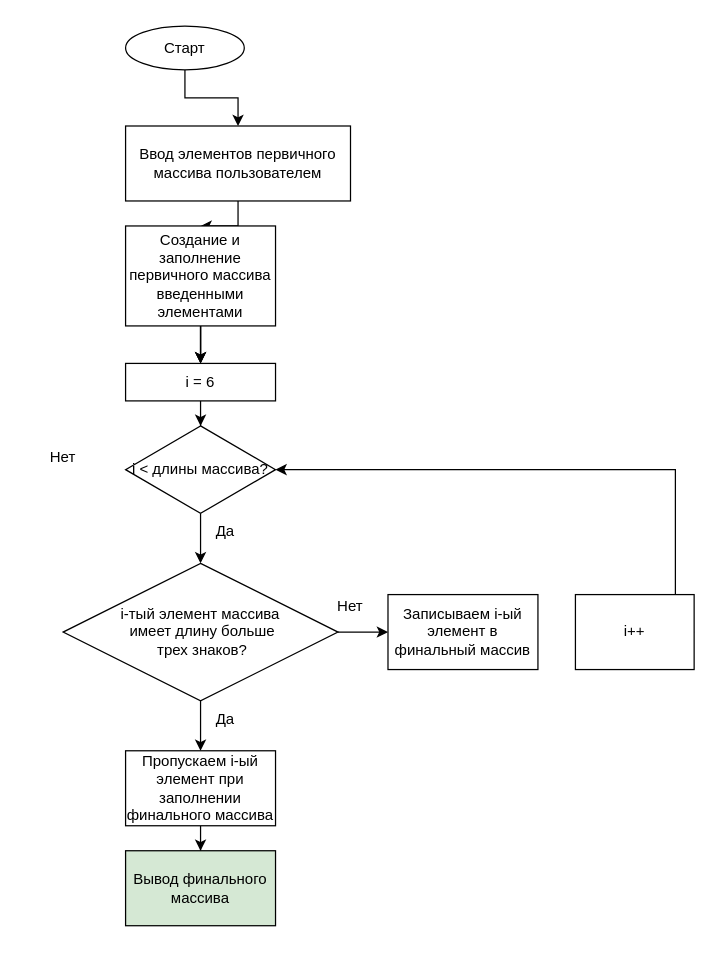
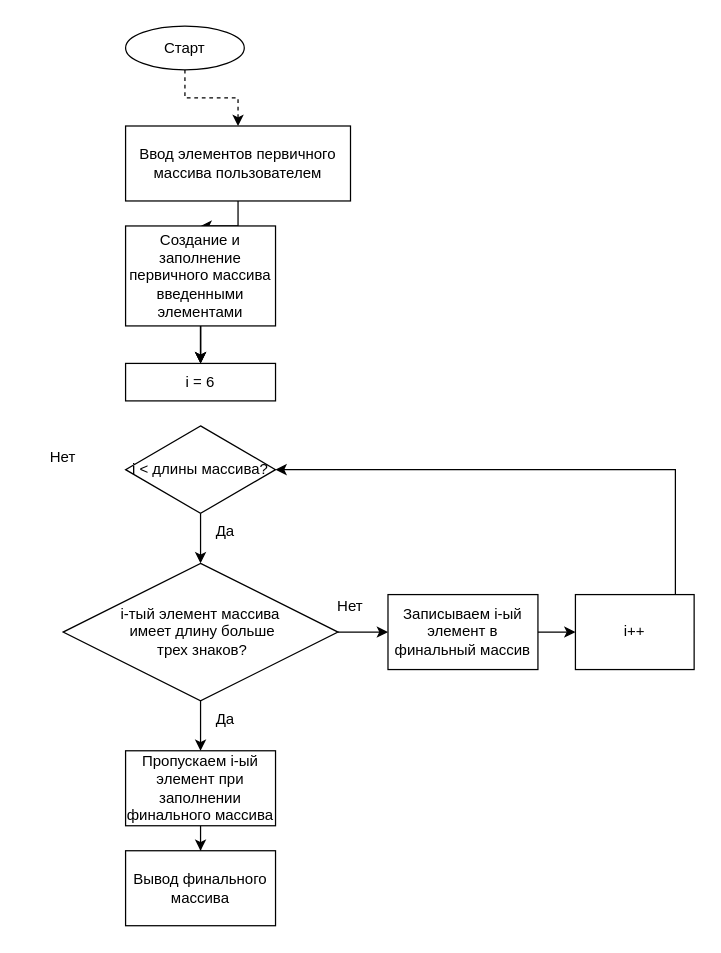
edge "Старт" -> "Ввод элементов первичного массива пользователем": style solid -> dashed
edge "i = 6" -> "i < длины массива?": removed
edge "Записываем i-ый элемент в финальный массив" -> "i++": added
node "Вывод финального массива": fillcolor #d5e8d4 -> #ffffff
